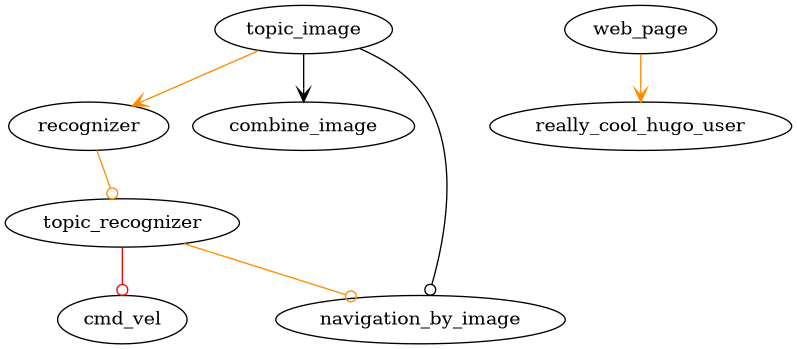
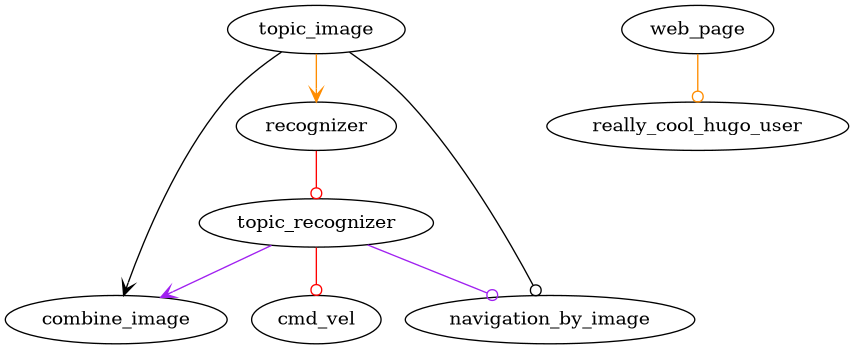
edge "web_page" -> "really_cool_hugo_user": arrowhead vee -> odot
edge "recognizer" -> "topic_recognizer": color darkorange -> red
edge "topic_recognizer" -> "combine_image": added
edge "topic_recognizer" -> "navigation_by_image": color darkorange -> purple
